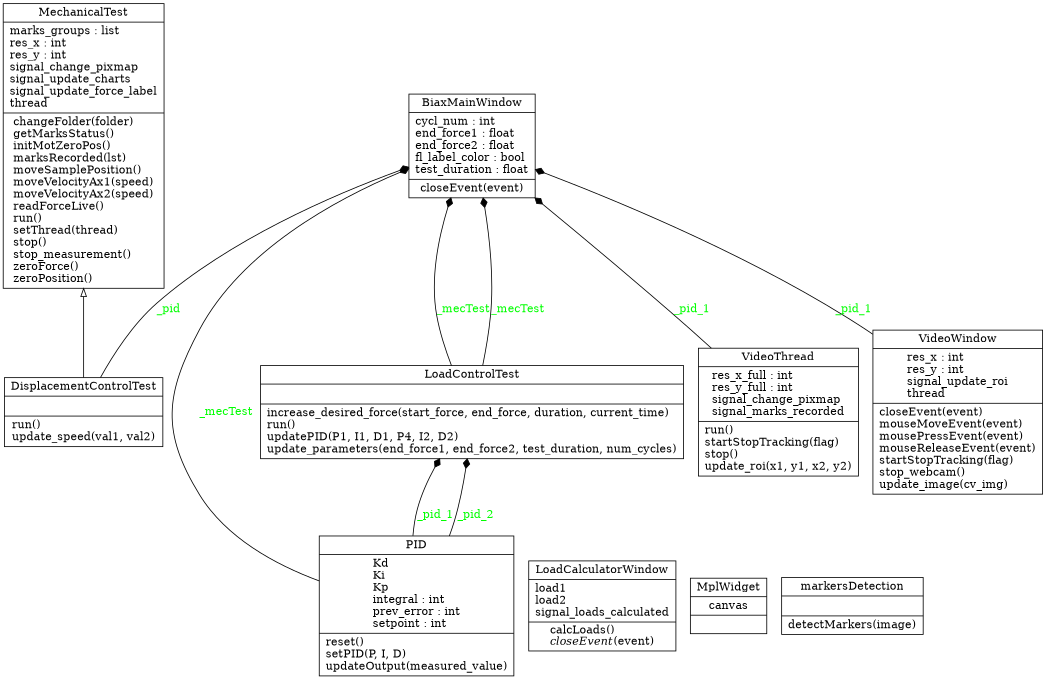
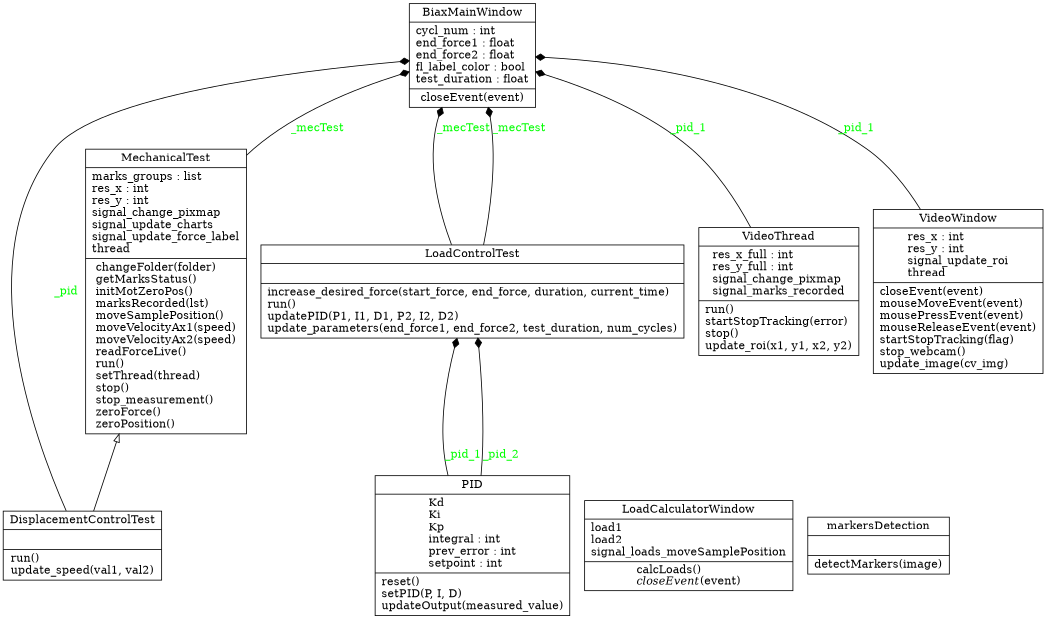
edge "PID" -> "BiaxMainWindow": now "MechanicalTest" -> "BiaxMainWindow"
node "LoadControlTest": text "updatePID(P1, I1, D1, P4, I2, D2)" -> "updatePID(P1, I1, D1, P2, I2, D2)"
node "VideoThread": text "startStopTracking(flag)" -> "startStopTracking(error)"
node "MplWidget": removed
node "LoadCalculatorWindow": text "signal_loads_calculated" -> "signal_loads_moveSamplePosition"
